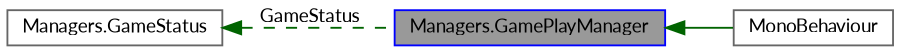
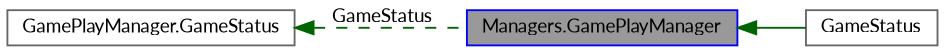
node "Managers.GameStatus": label "Managers.GameStatus" -> "GamePlayManager.GameStatus"
node "MonoBehaviour": label "MonoBehaviour" -> "GameStatus"
